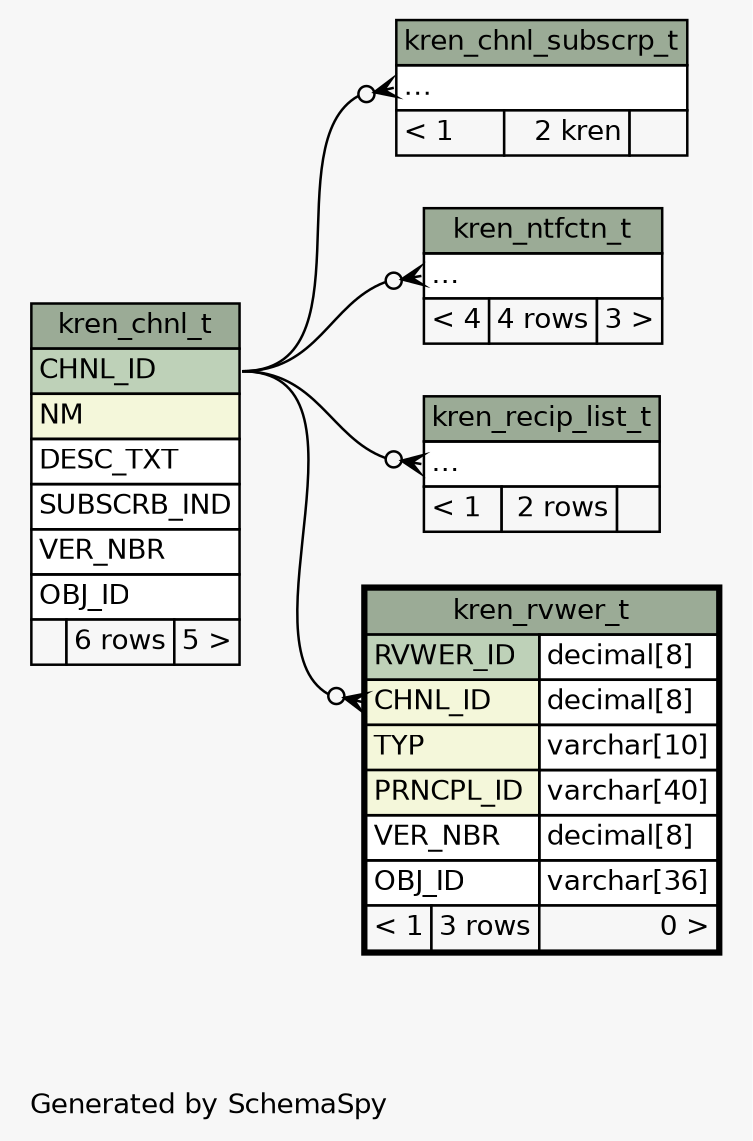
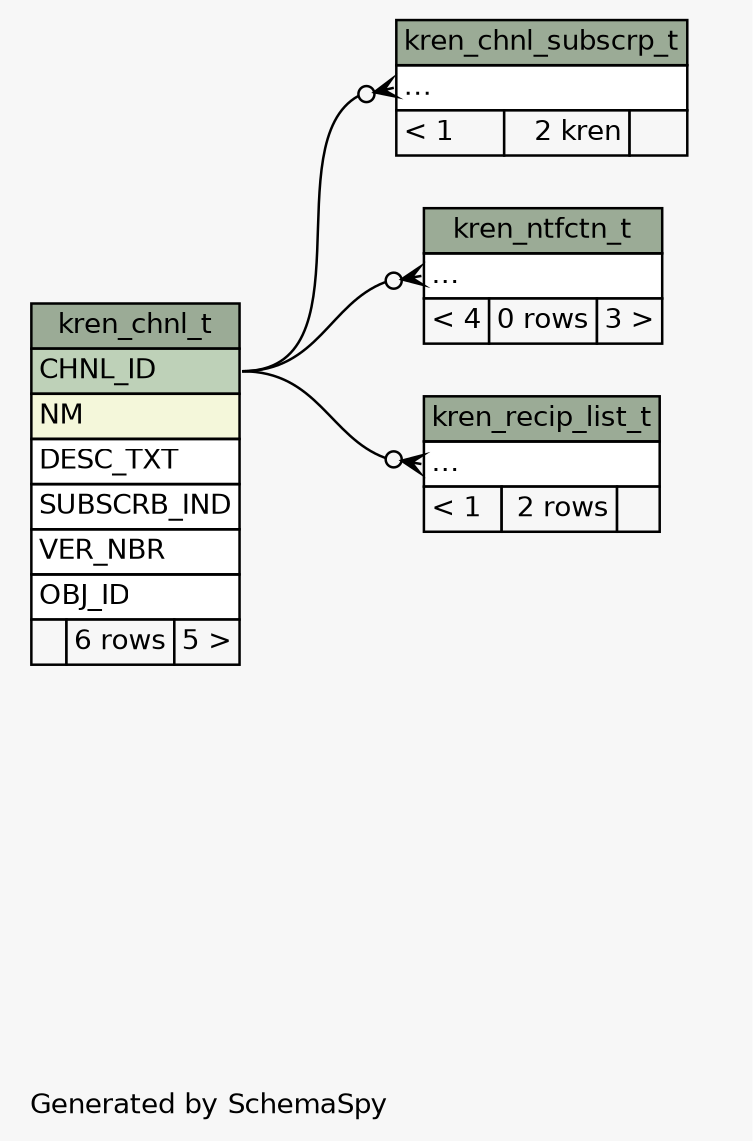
node "kren_ntfctn_t": text "4 rows" -> "0 rows"
node "kren_rvwer_t": removed
